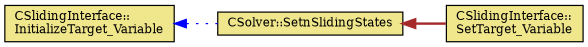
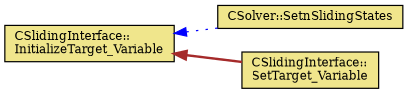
edge "CSlidingInterface:: SetTarget_Variable" -> "CSolver::SetnSlidingStates": now "CSlidingInterface:: SetTarget_Variable" -> "CSlidingInterface:: InitializeTarget_Variable"
